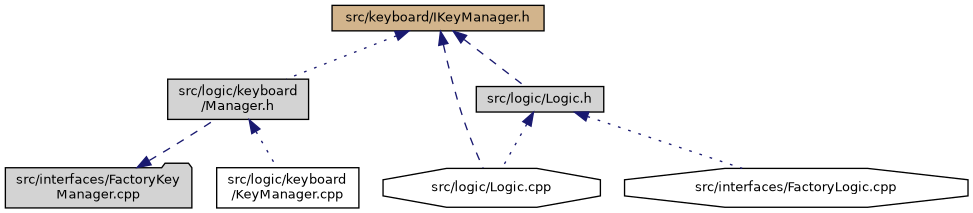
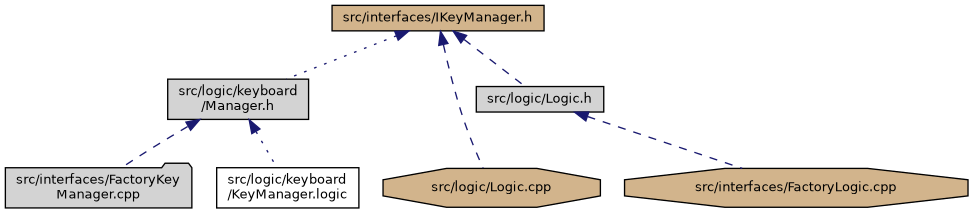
node "src/keyboard/IKeyManager.h": label "src/keyboard/IKeyManager.h" -> "src/interfaces/IKeyManager.h"
edge "src/logic/keyboard /Manager.h" -> "src/interfaces/FactoryKey Manager.cpp": reversed
edge "src/interfaces/FactoryLogic.cpp" -> "src/logic/Logic.h": style dotted -> dashed
edge "src/logic/Logic.cpp" -> "src/logic/Logic.h": removed
node "src/logic/keyboard /KeyManager.cpp": label "src/logic/keyboard /KeyManager.cpp" -> "src/logic/keyboard /KeyManager.logic"
node "src/logic/Logic.cpp": fillcolor white -> tan
node "src/interfaces/FactoryLogic.cpp": fillcolor white -> tan
